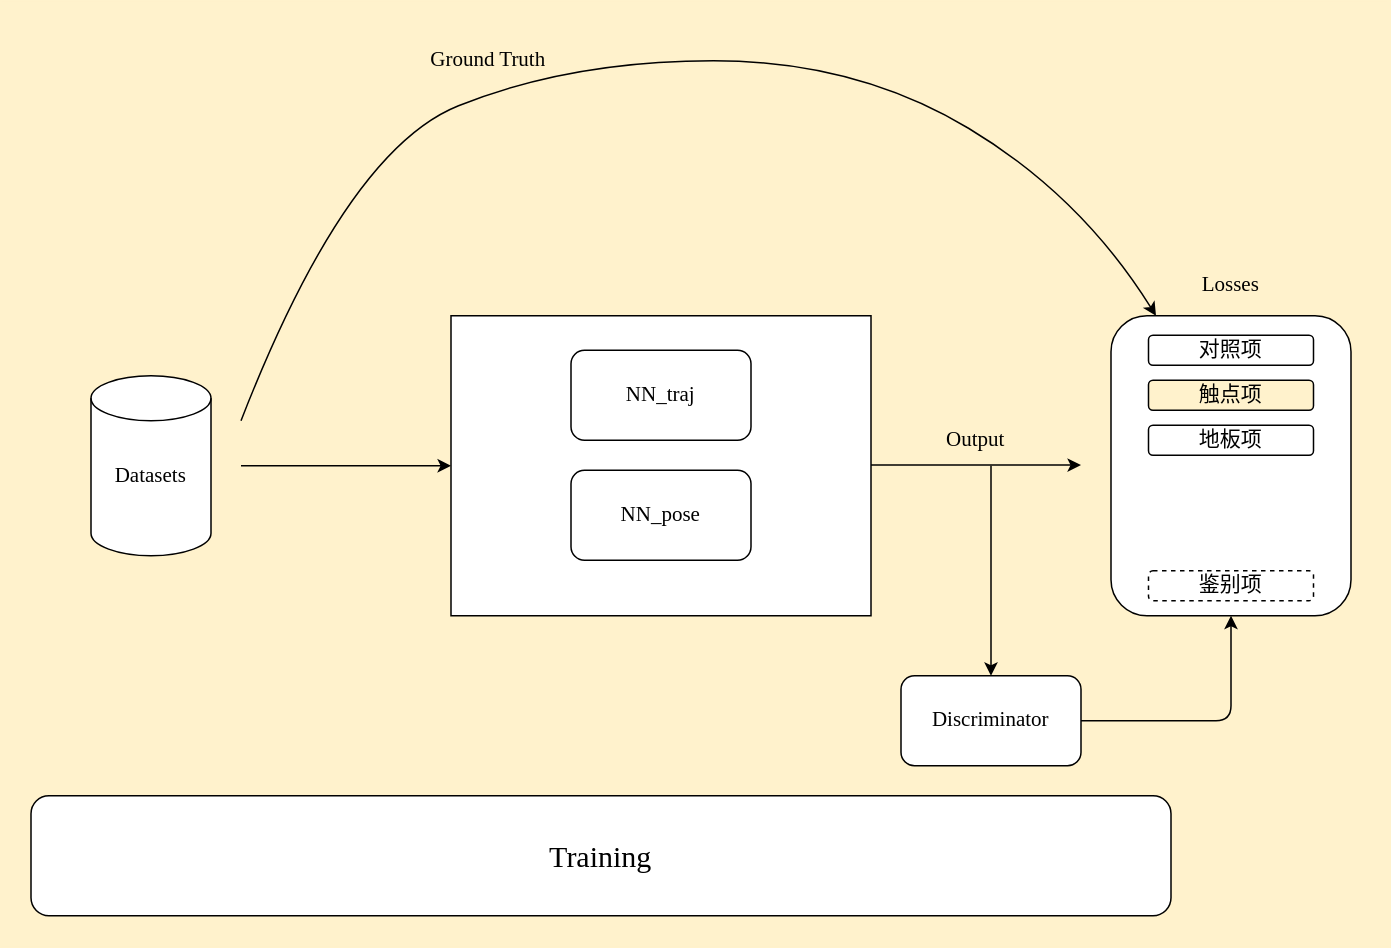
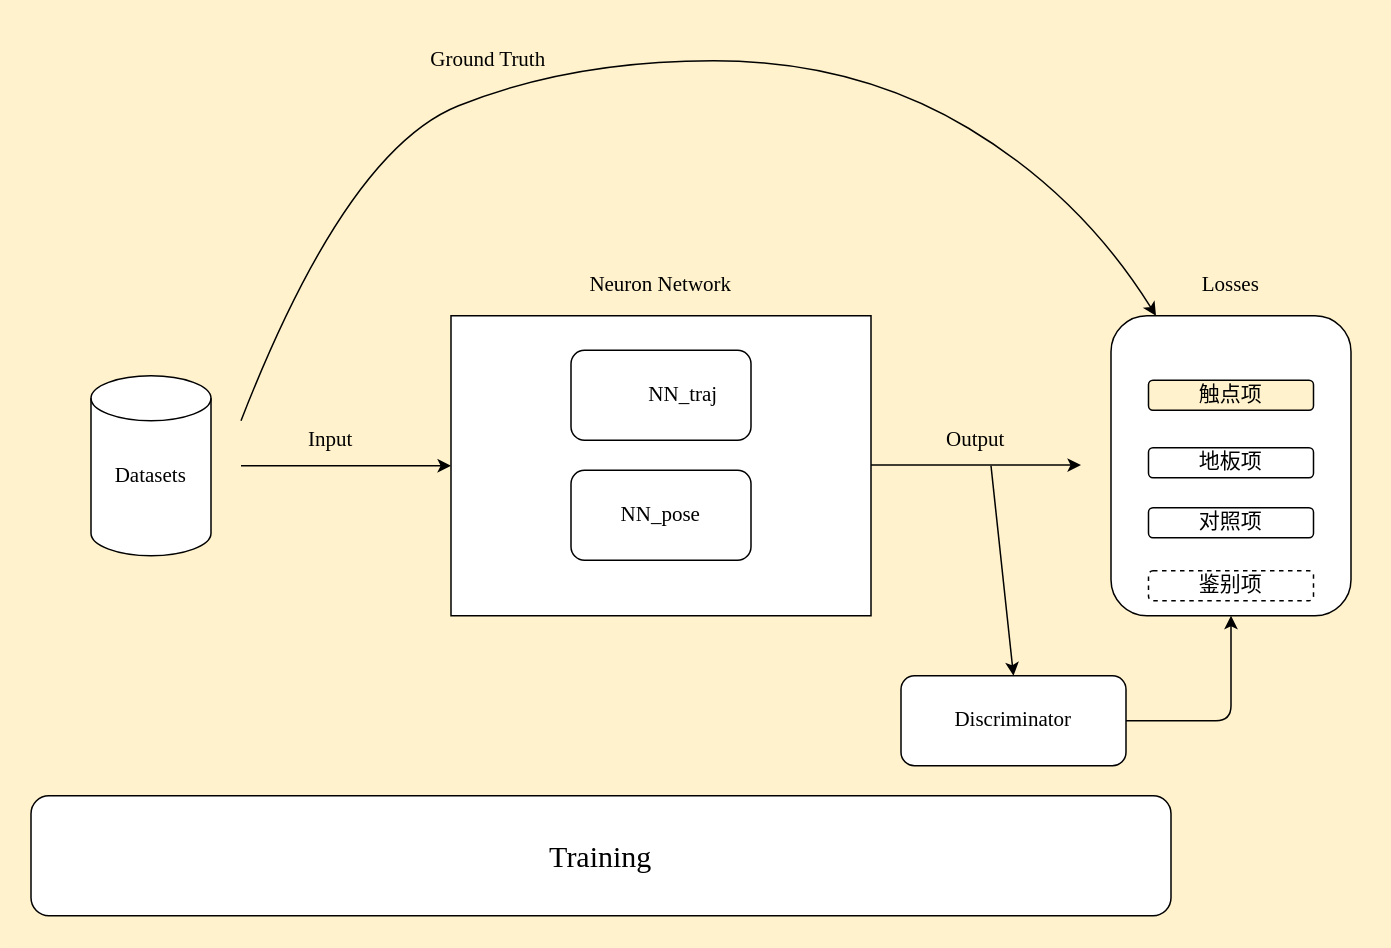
node "Neuron Network": added
node "对照项": moved (1231, 350) -> (1231, 523)
node "NN_traj": moved (661, 395) -> (683, 395)
node "Input": added
node "地板项": moved (1231, 440) -> (1231, 463)
node "Discriminator": size 180x90 -> 225x90
